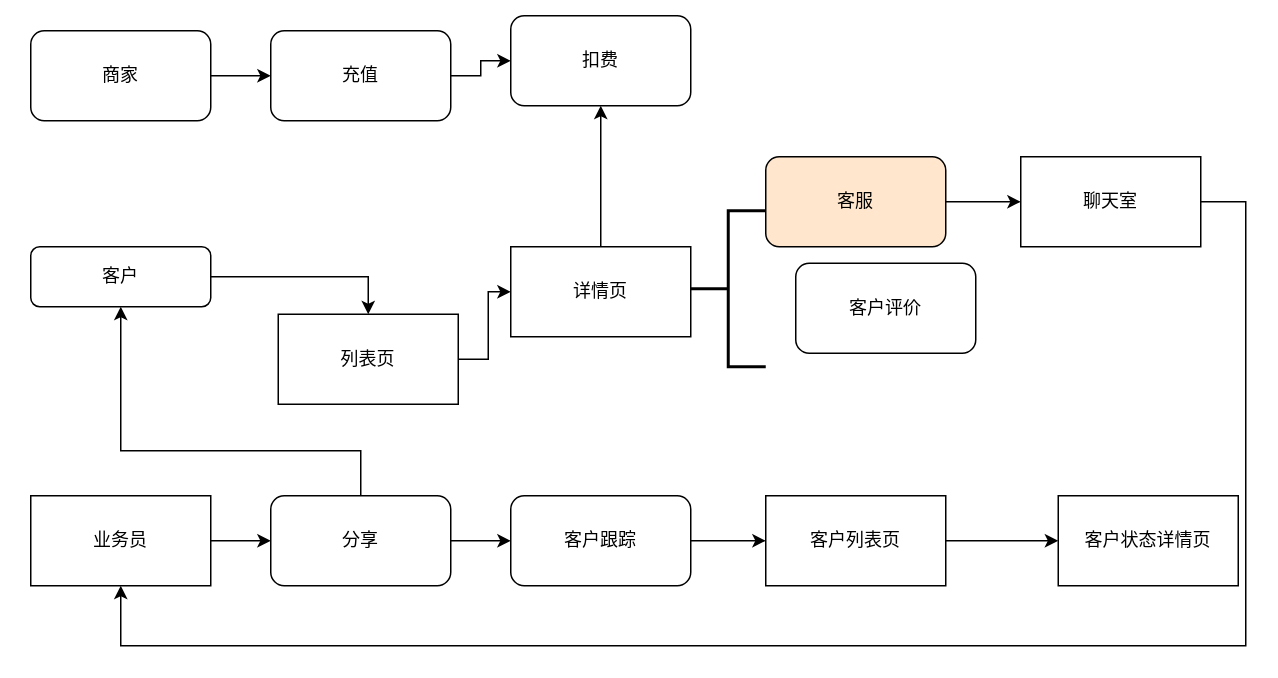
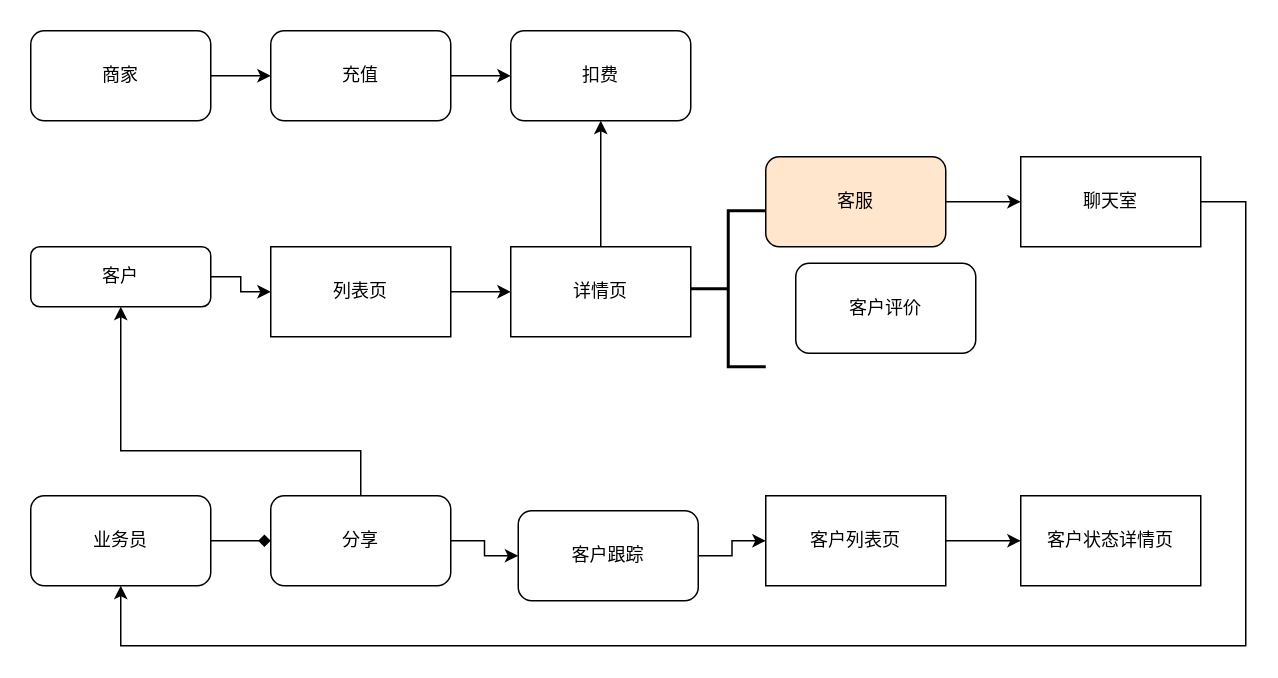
node "扣费": moved (601, 61) -> (601, 76)
node "列表页": moved (368, 359) -> (361, 292)
node "业务员": shape rectangle -> rounded rectangle
edge "业务员" -> "分享": arrowhead classic -> diamond
node "客户跟踪": moved (601, 541) -> (608, 556)
node "客户状态详情页": moved (1148, 541) -> (1111, 541)
